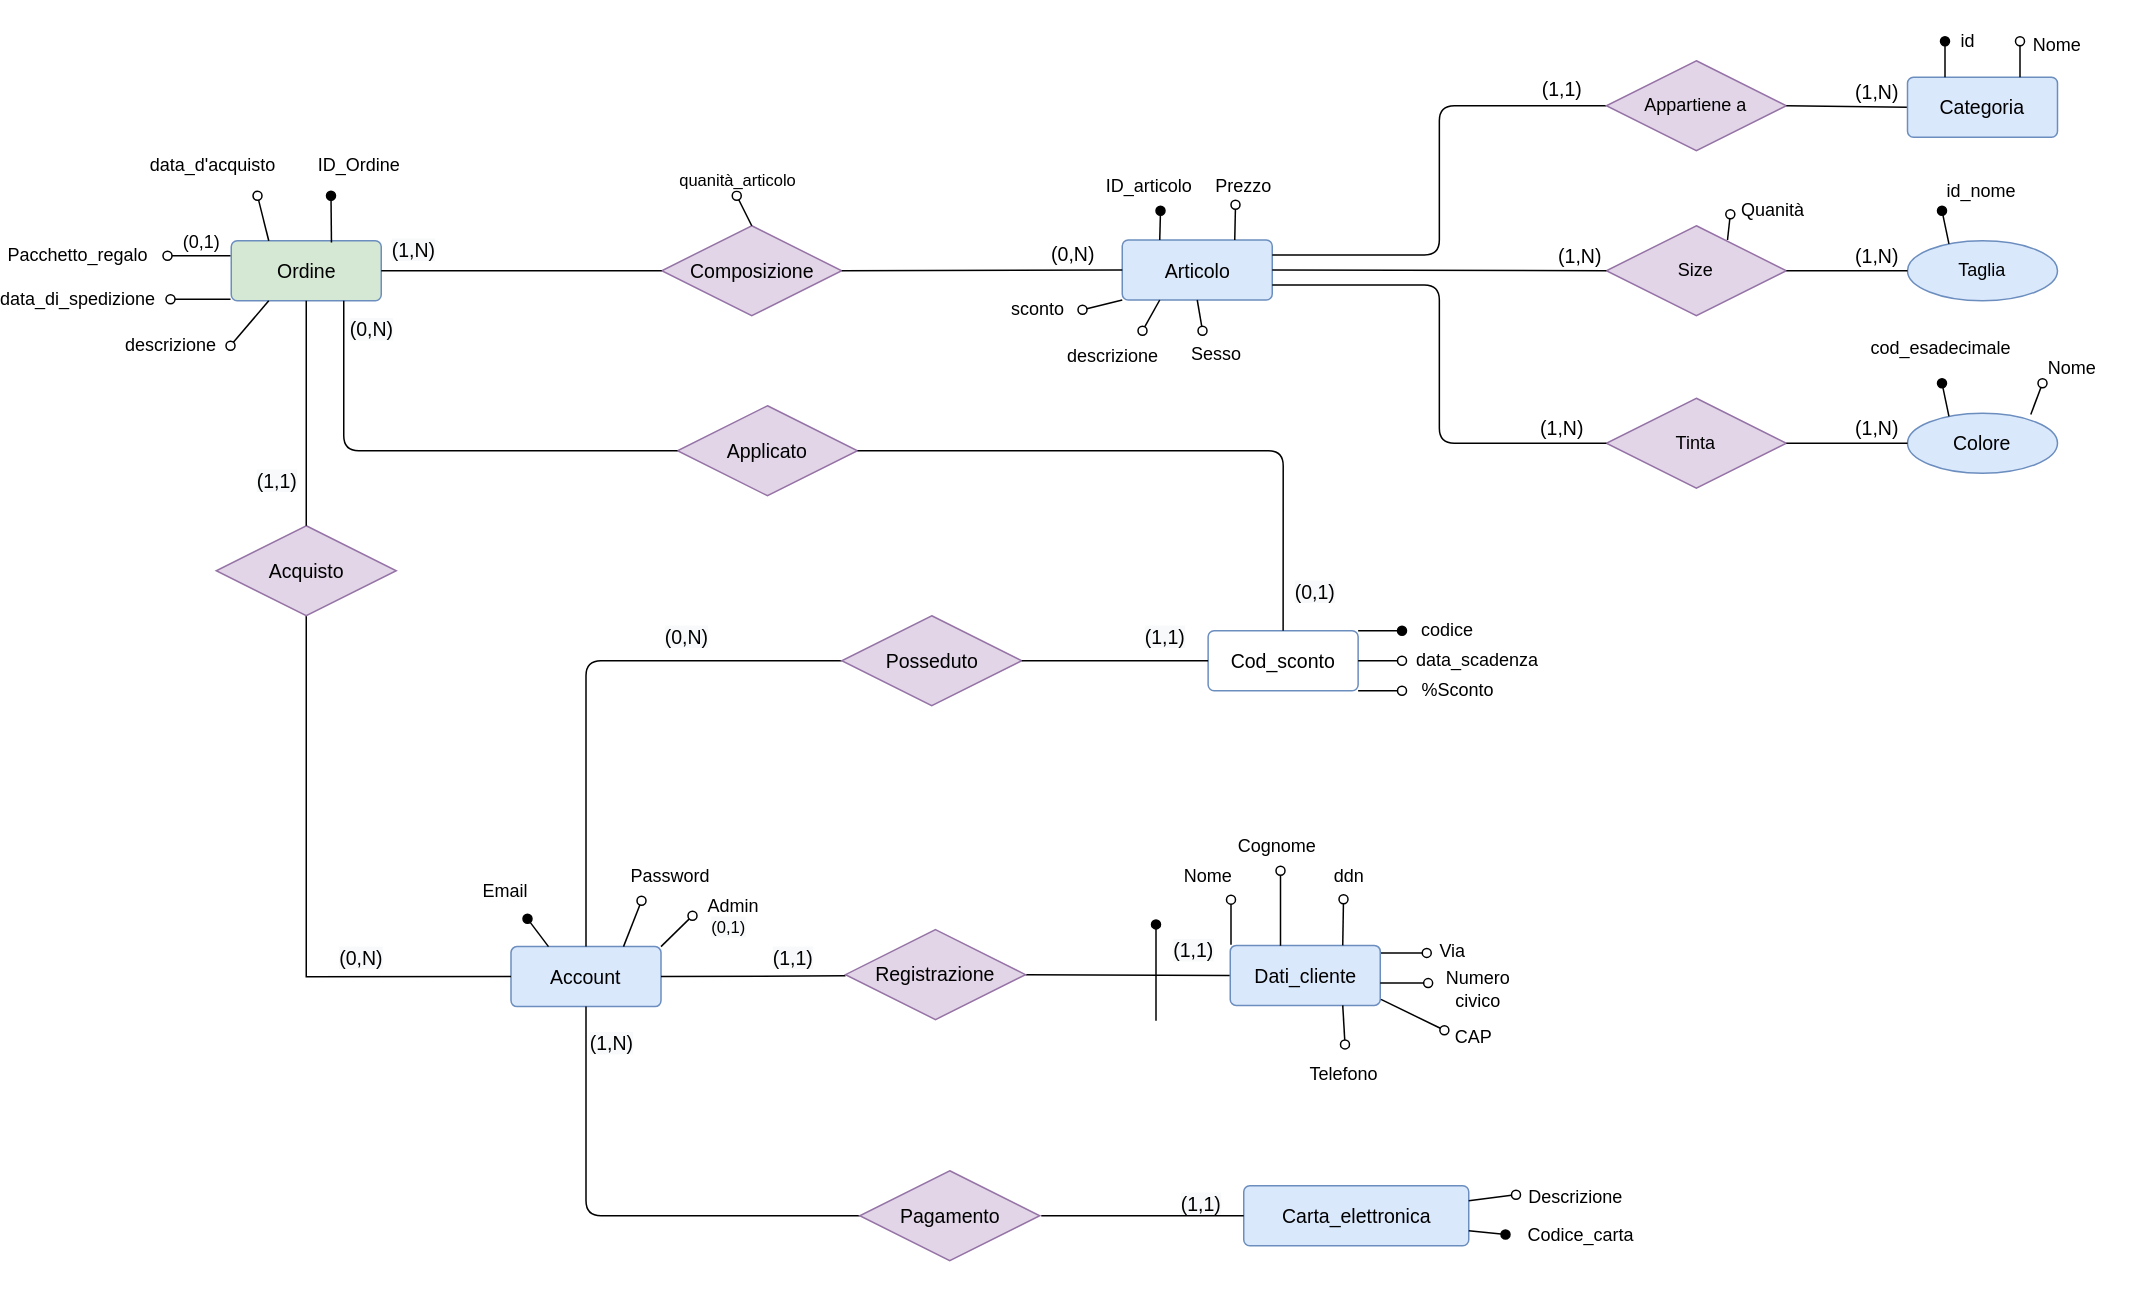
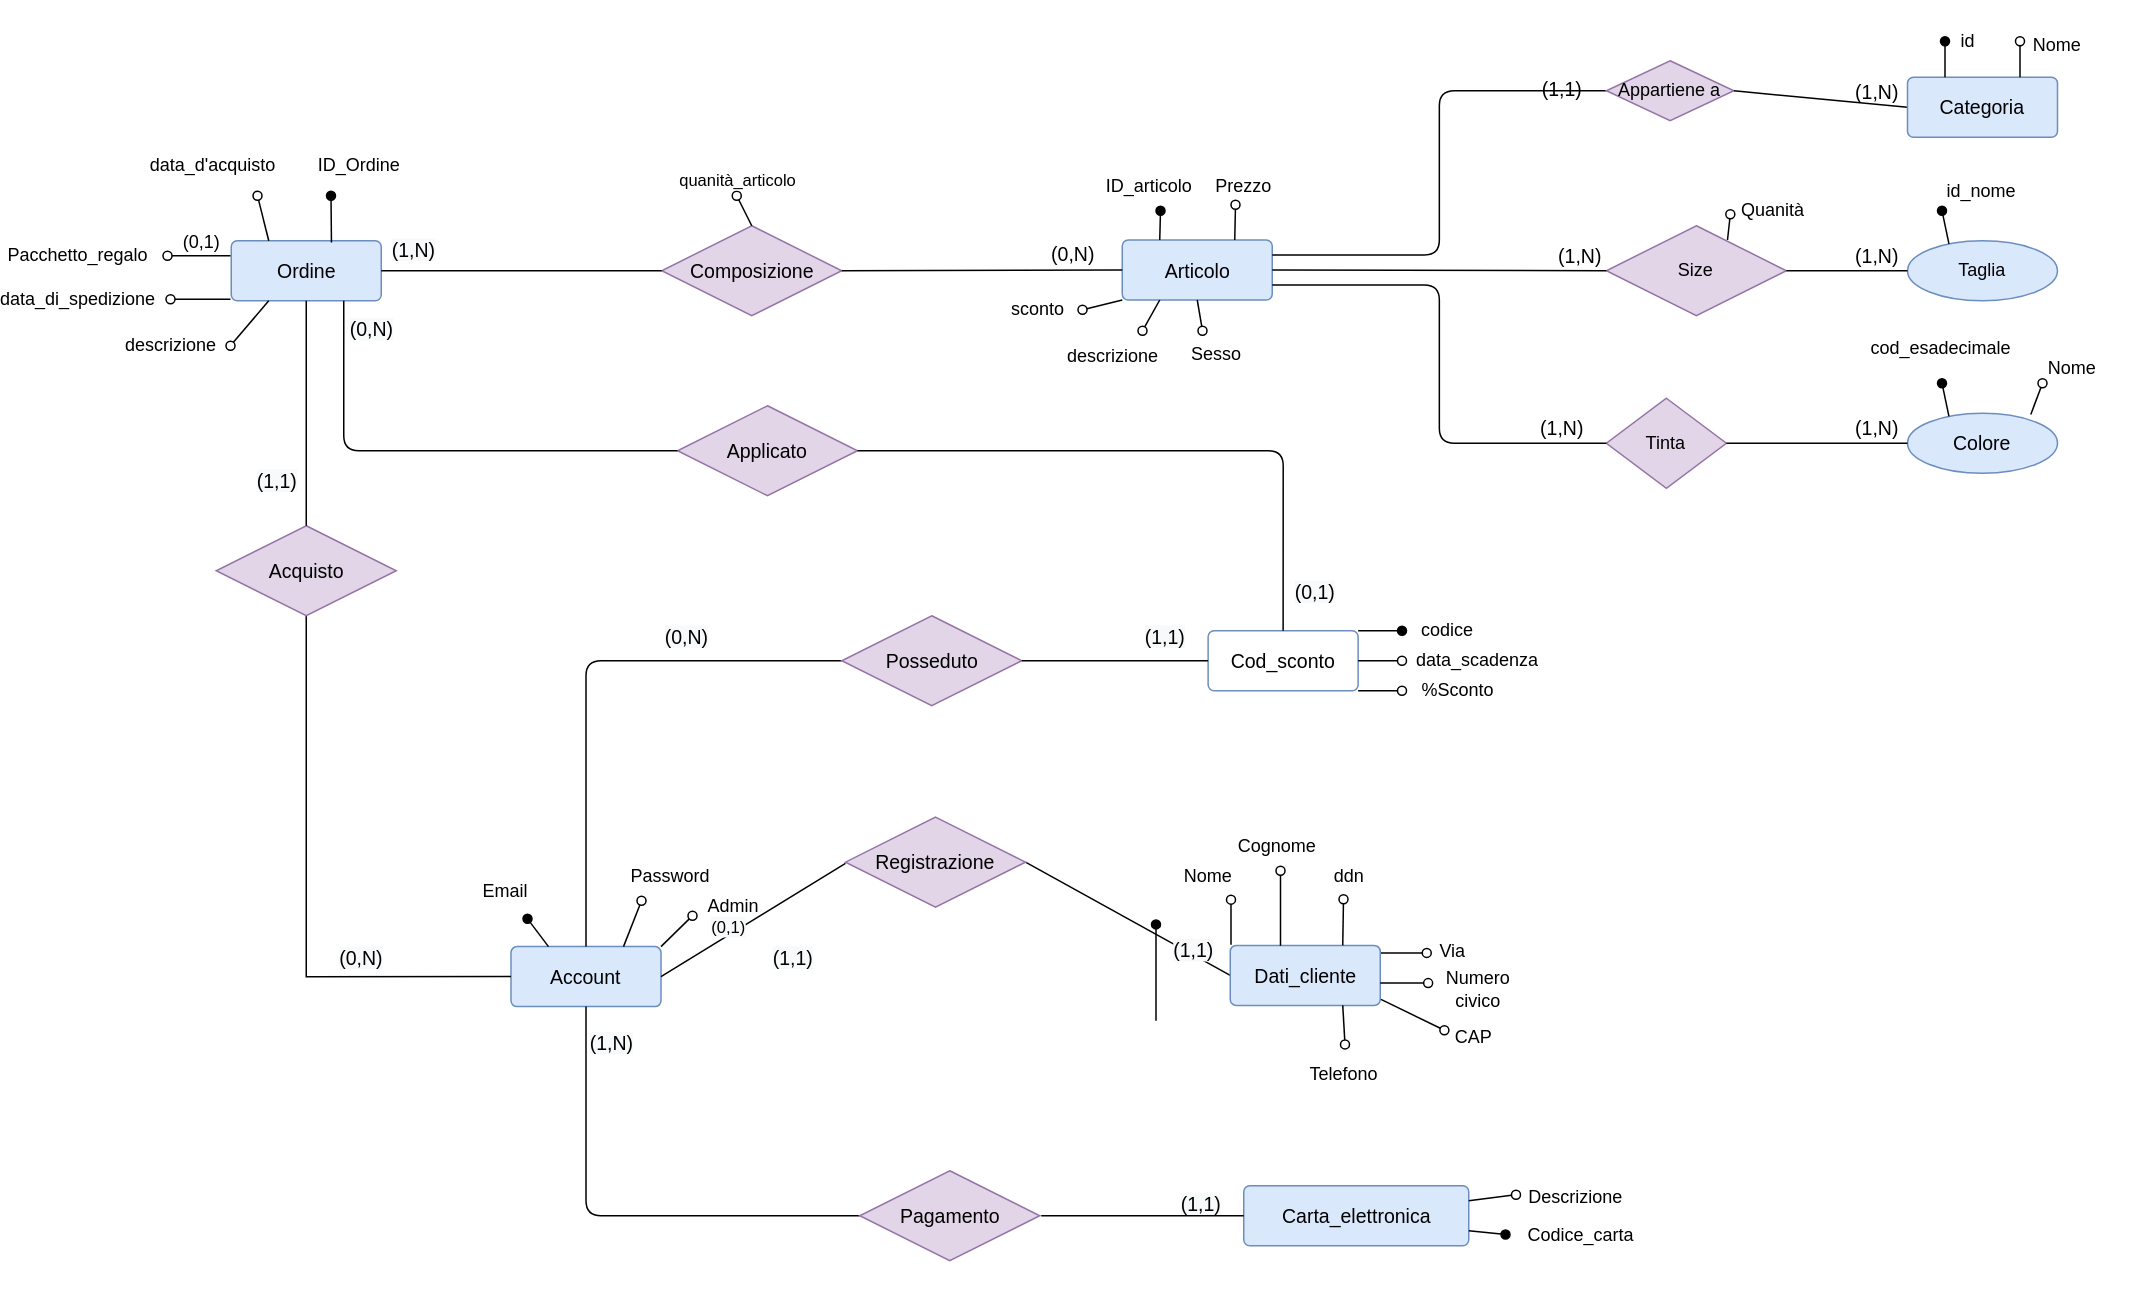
node "Appartiene a": size 180x90 -> 128x60
node "Ordine": fillcolor #d5e8d4 -> #dae8fc
node "Tinta": size 180x90 -> 120x90
node "Registrazione": moved (935, 975) -> (935, 862)
